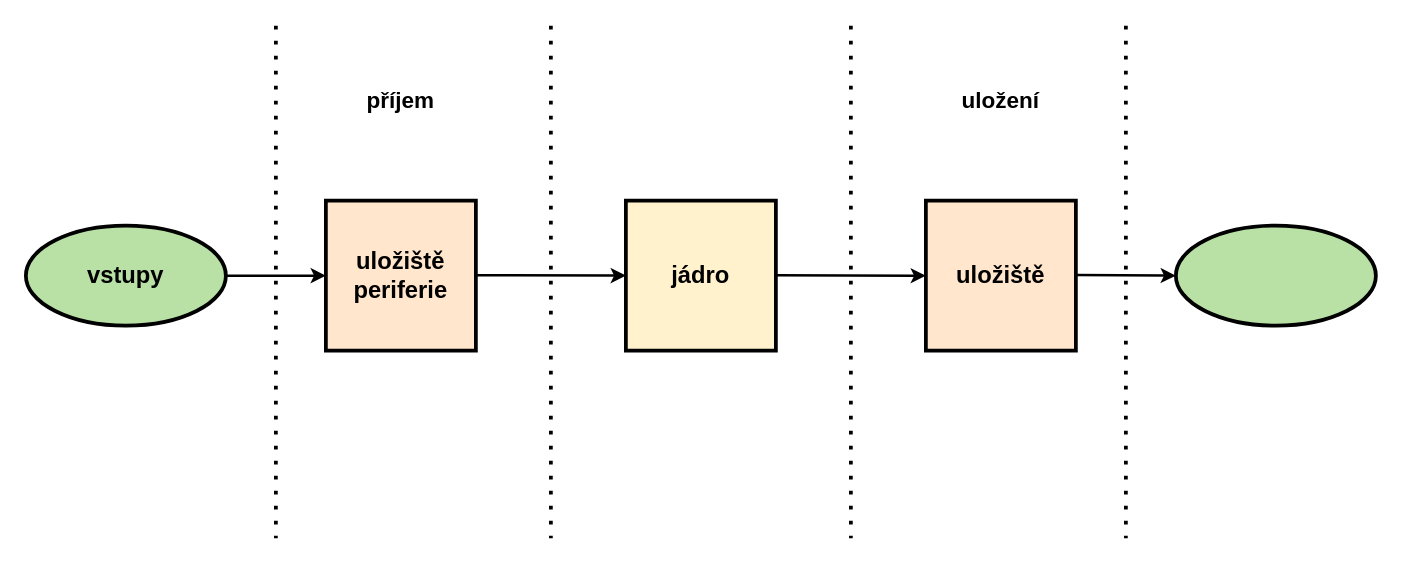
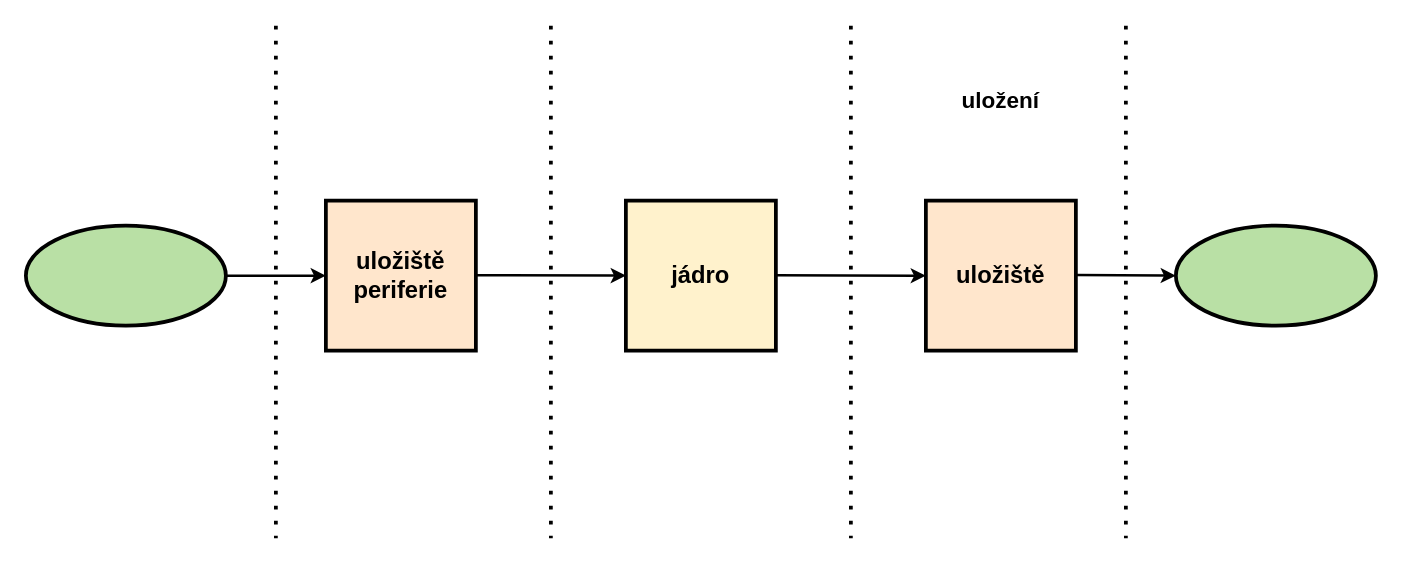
node "příjem": removed
node "vstupy": removed
